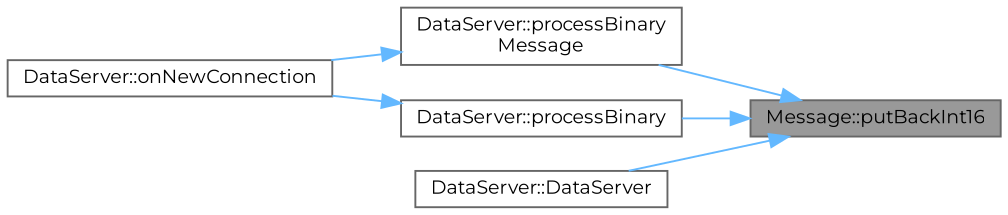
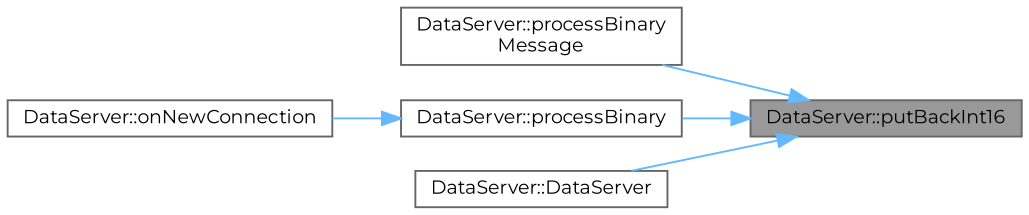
edge "DataServer::onNewConnection" -> "DataServer::processBinary Message": removed
node "Message::putBackInt16": label "Message::putBackInt16" -> "DataServer::putBackInt16"
